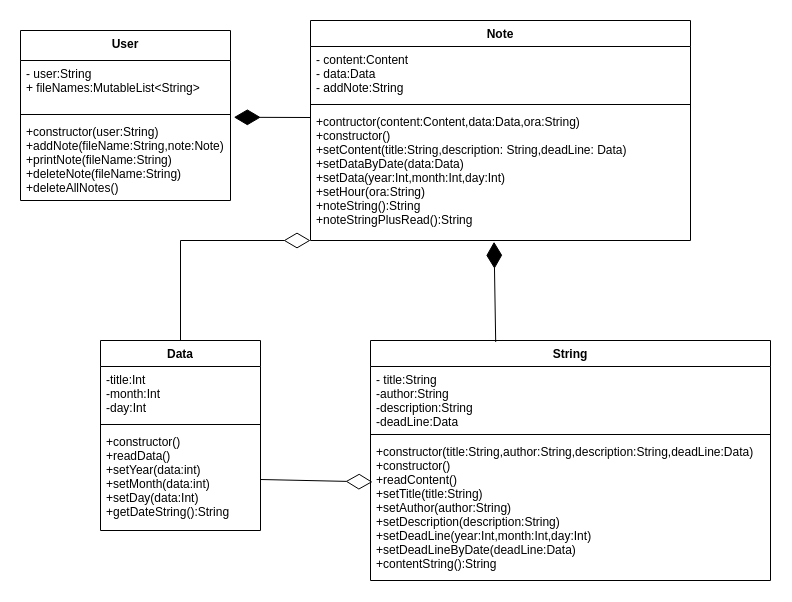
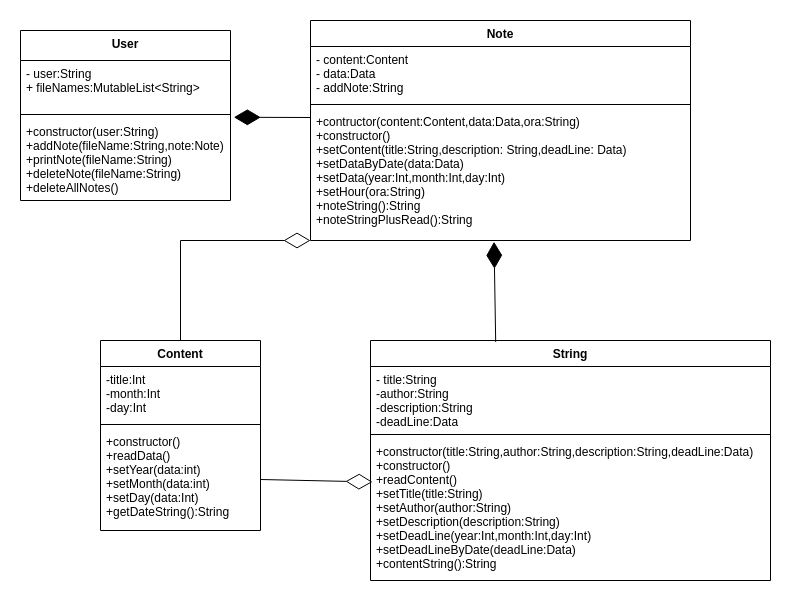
node "Data": label "Data" -> "Content"
